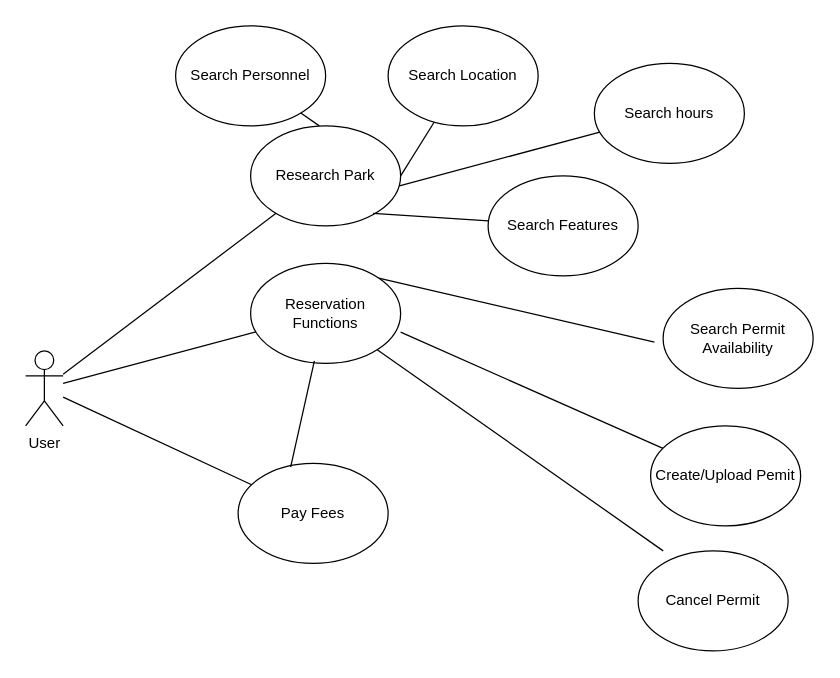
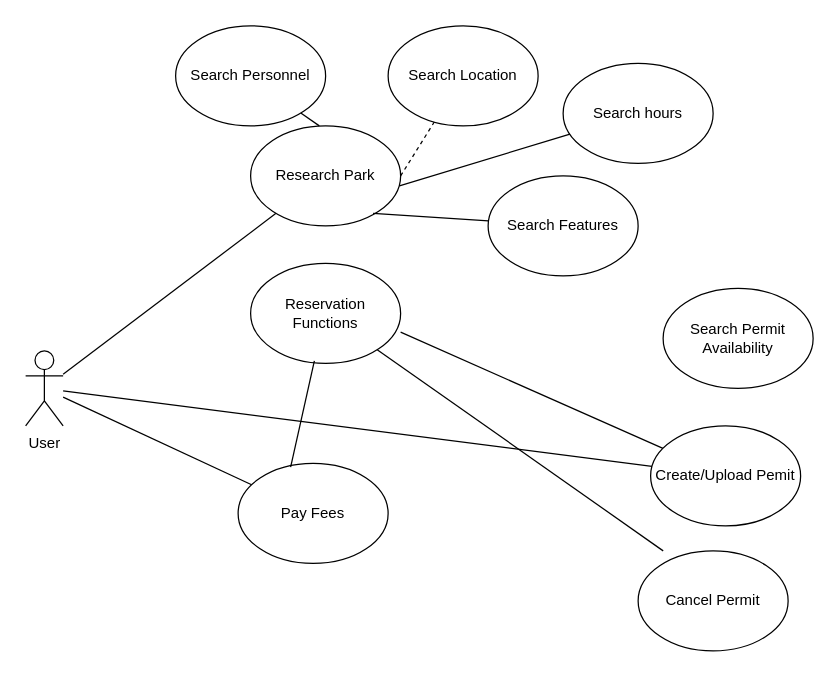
node "Search hours": moved (669, 113) -> (638, 113)
edge "Search Location" -- "Research Park": style solid -> dashed
edge "Reservation Functions" -- "Search Permit Availability": removed
edge "Reservation Functions" -- "User": now "Create/Upload Pemit" -- "User"
